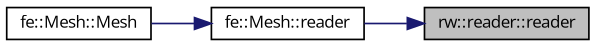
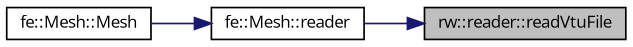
node "rw::reader::reader": label "rw::reader::reader" -> "rw::reader::readVtuFile"
